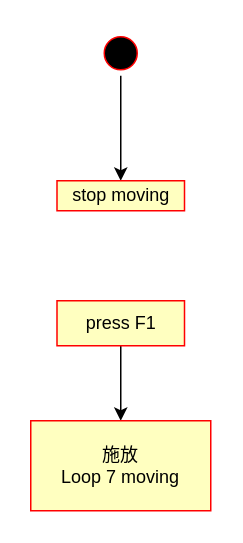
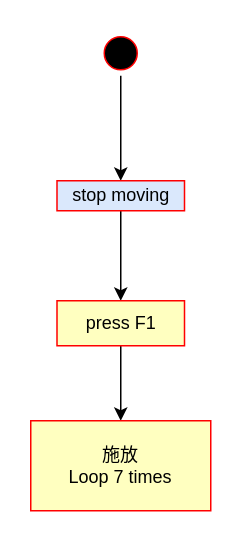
node "stop moving": fillcolor #ffffc0 -> #dae8fc
edge "stop moving" -> "press F1": added
node "施放 Loop 7 moving": label "施放 Loop 7 moving" -> "施放 Loop 7 times"
